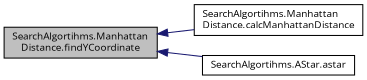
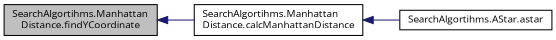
edge "SearchAlgortihms.AStar.astar" -> "SearchAlgortihms.Manhattan Distance.findYCoordinate": now "SearchAlgortihms.AStar.astar" -> "SearchAlgortihms.Manhattan Distance.calcManhattanDistance"
